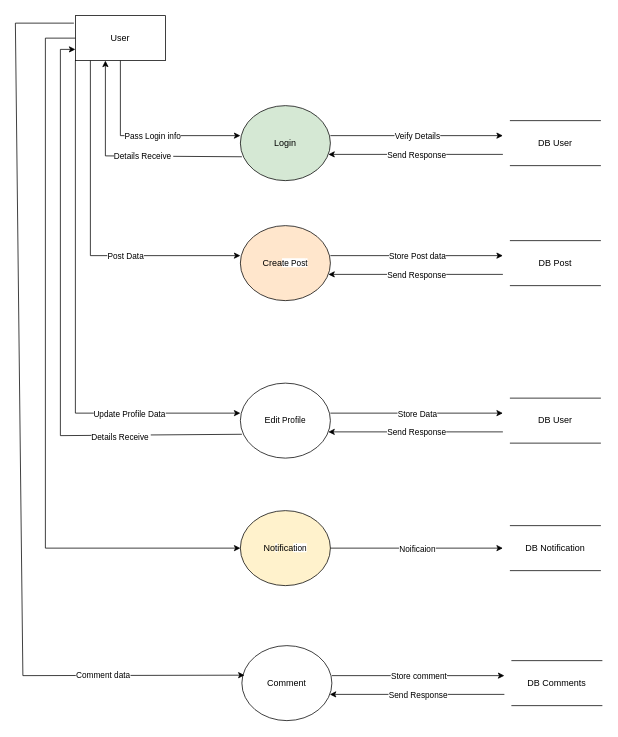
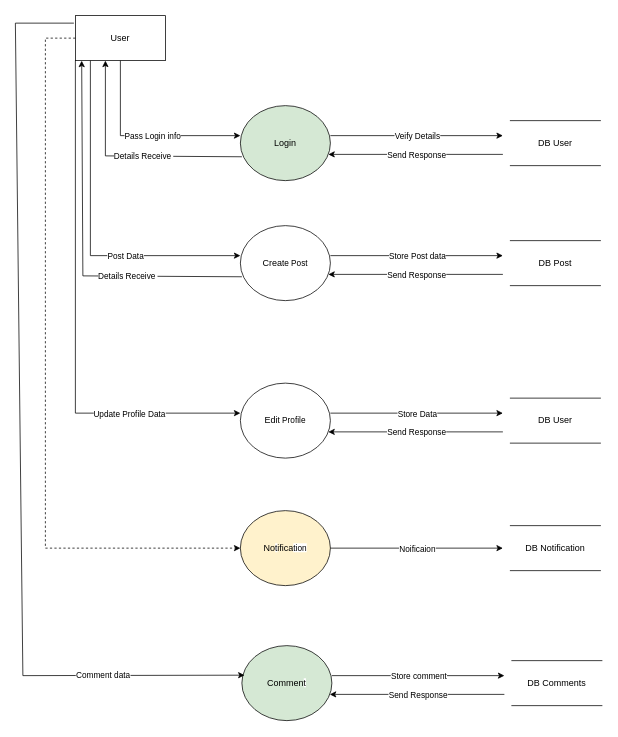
node "Create Post": fillcolor #ffe6cc -> #ffffff
edge "Create Post" -> "User": added, label "Details Receive"
edge "Edit Profile" -> "User": removed, label "Details Receive"
edge "User" -> "Notification": style solid -> dashed
node "Comment": fillcolor #ffffff -> #d5e8d4
